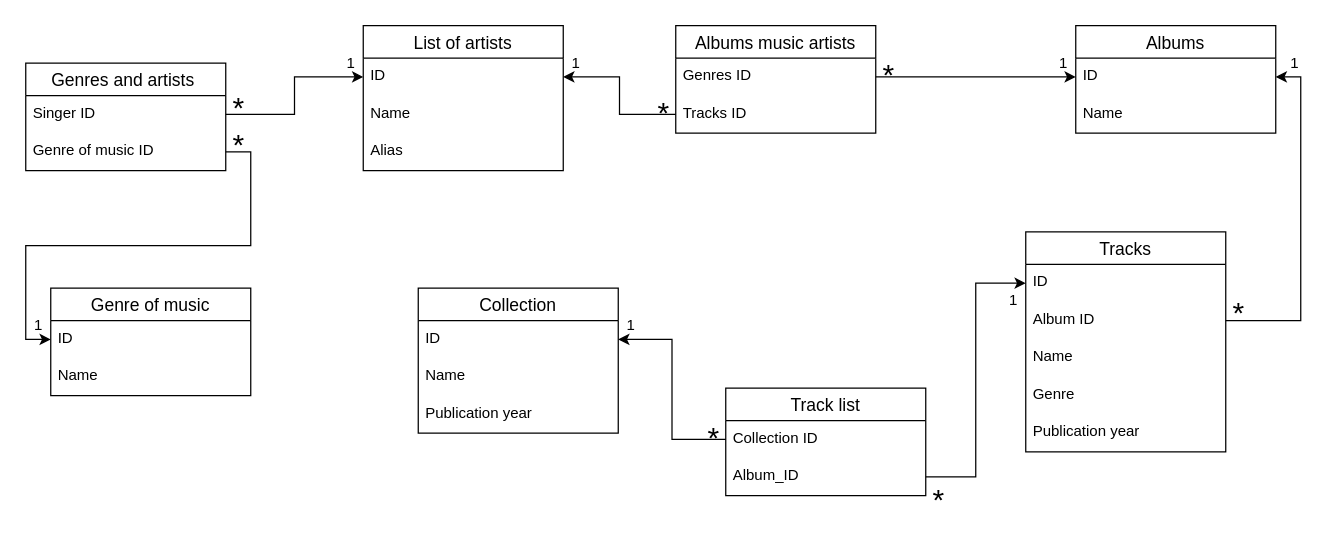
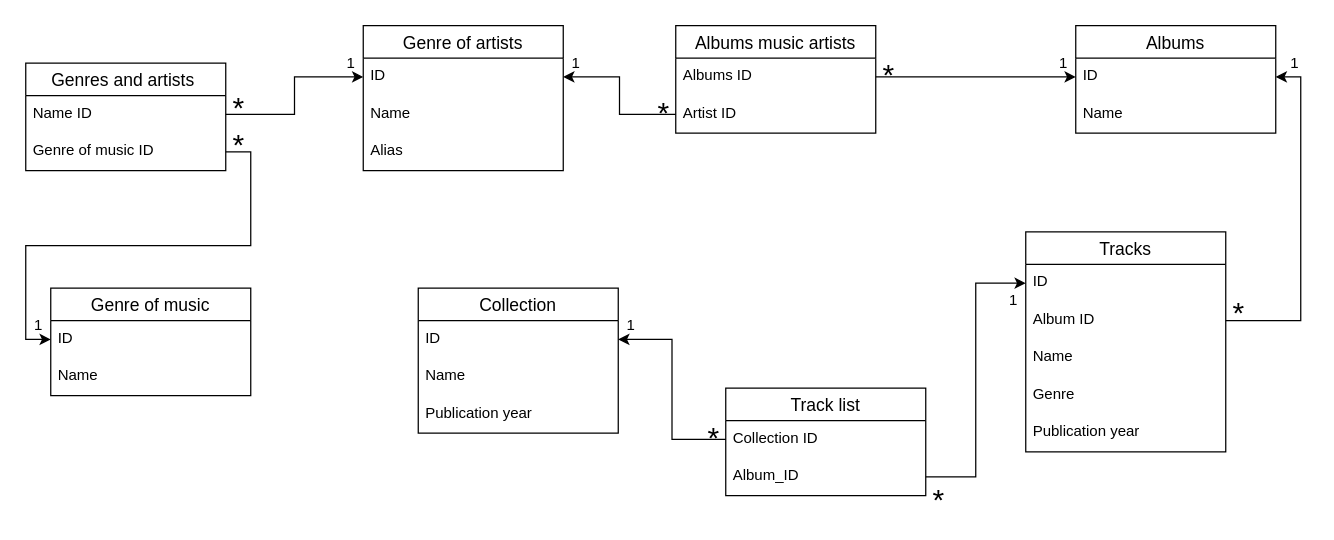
node "List of artists": label "List of artists" -> "Genre of artists"
node "Genres ID": label "Genres ID" -> "Albums ID"
node "Singer ID": label "Singer ID" -> "Name ID"
node "Tracks ID": label "Tracks ID" -> "Artist ID"
